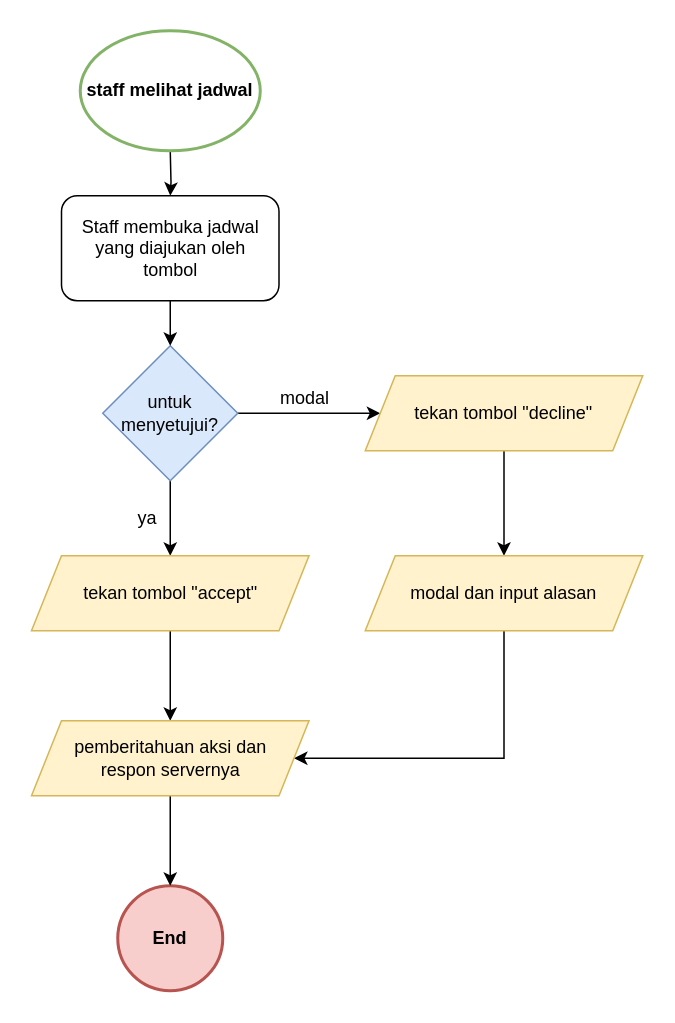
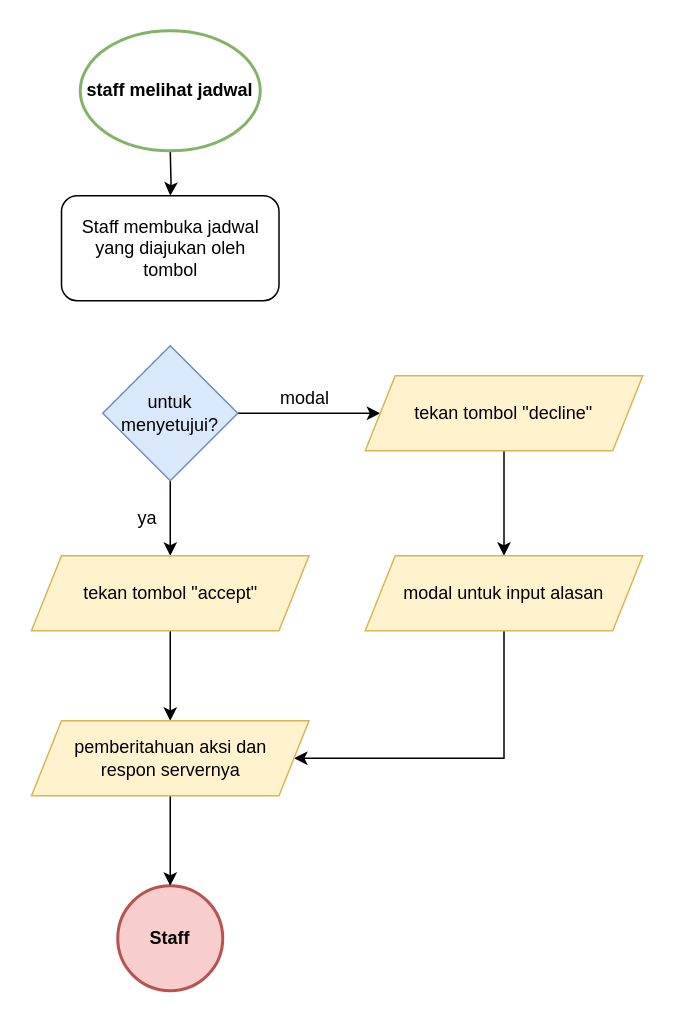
edge "Staff membuka jadwal yang diajukan oleh tombol" -> "untuk menyetujui?": removed
node "modal dan input alasan": label "modal dan input alasan" -> "modal untuk input alasan"
node "End": label "End" -> "Staff"
